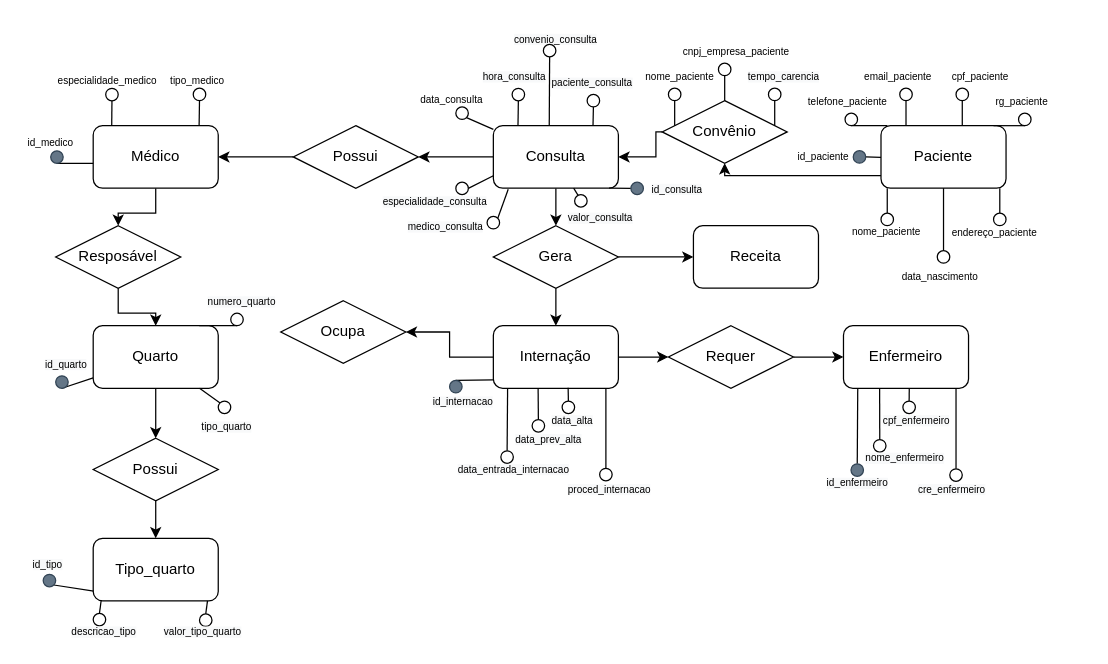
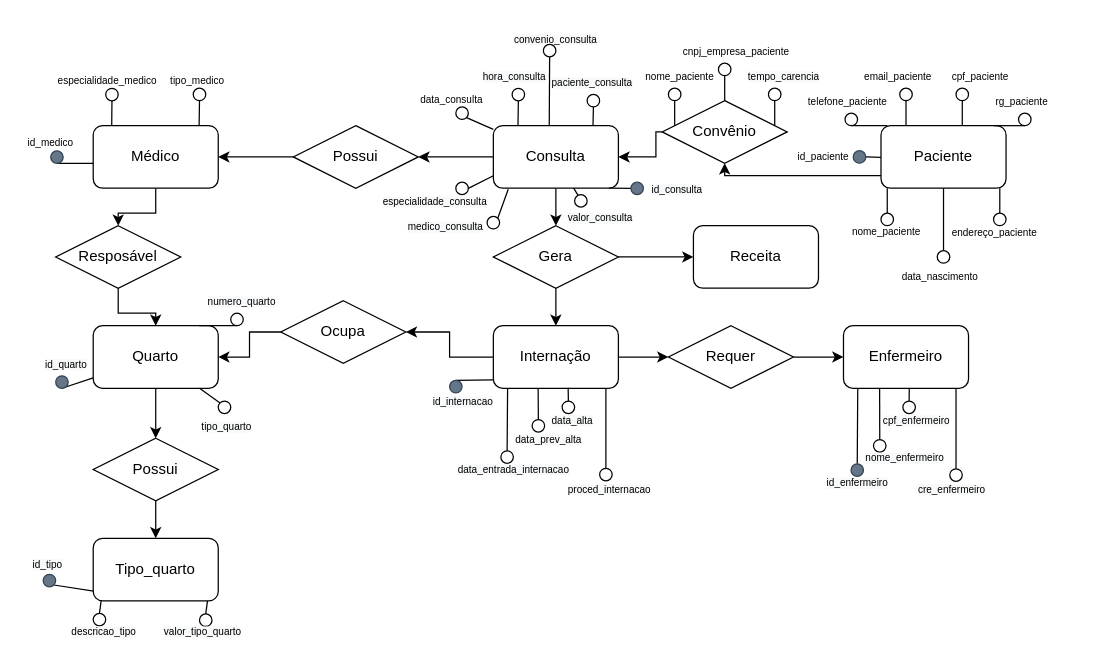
edge "Ocupa" -> "Quarto": added
